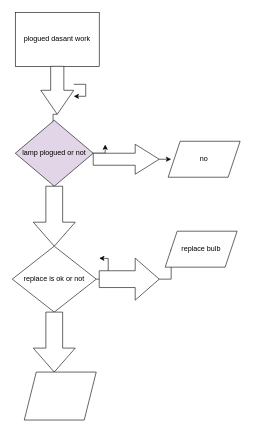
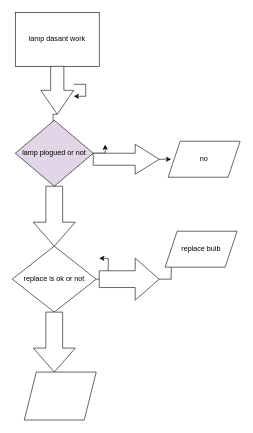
node "plogued dasant work": label "plogued dasant work" -> "lamp dasant work"
